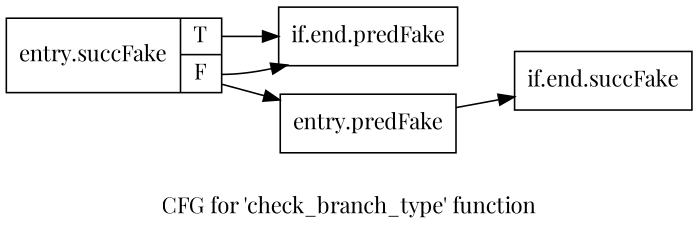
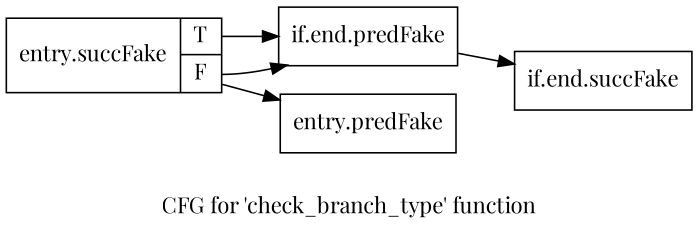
edge "entry.predFake" -> "if.end.succFake": now "if.end.predFake" -> "if.end.succFake"
